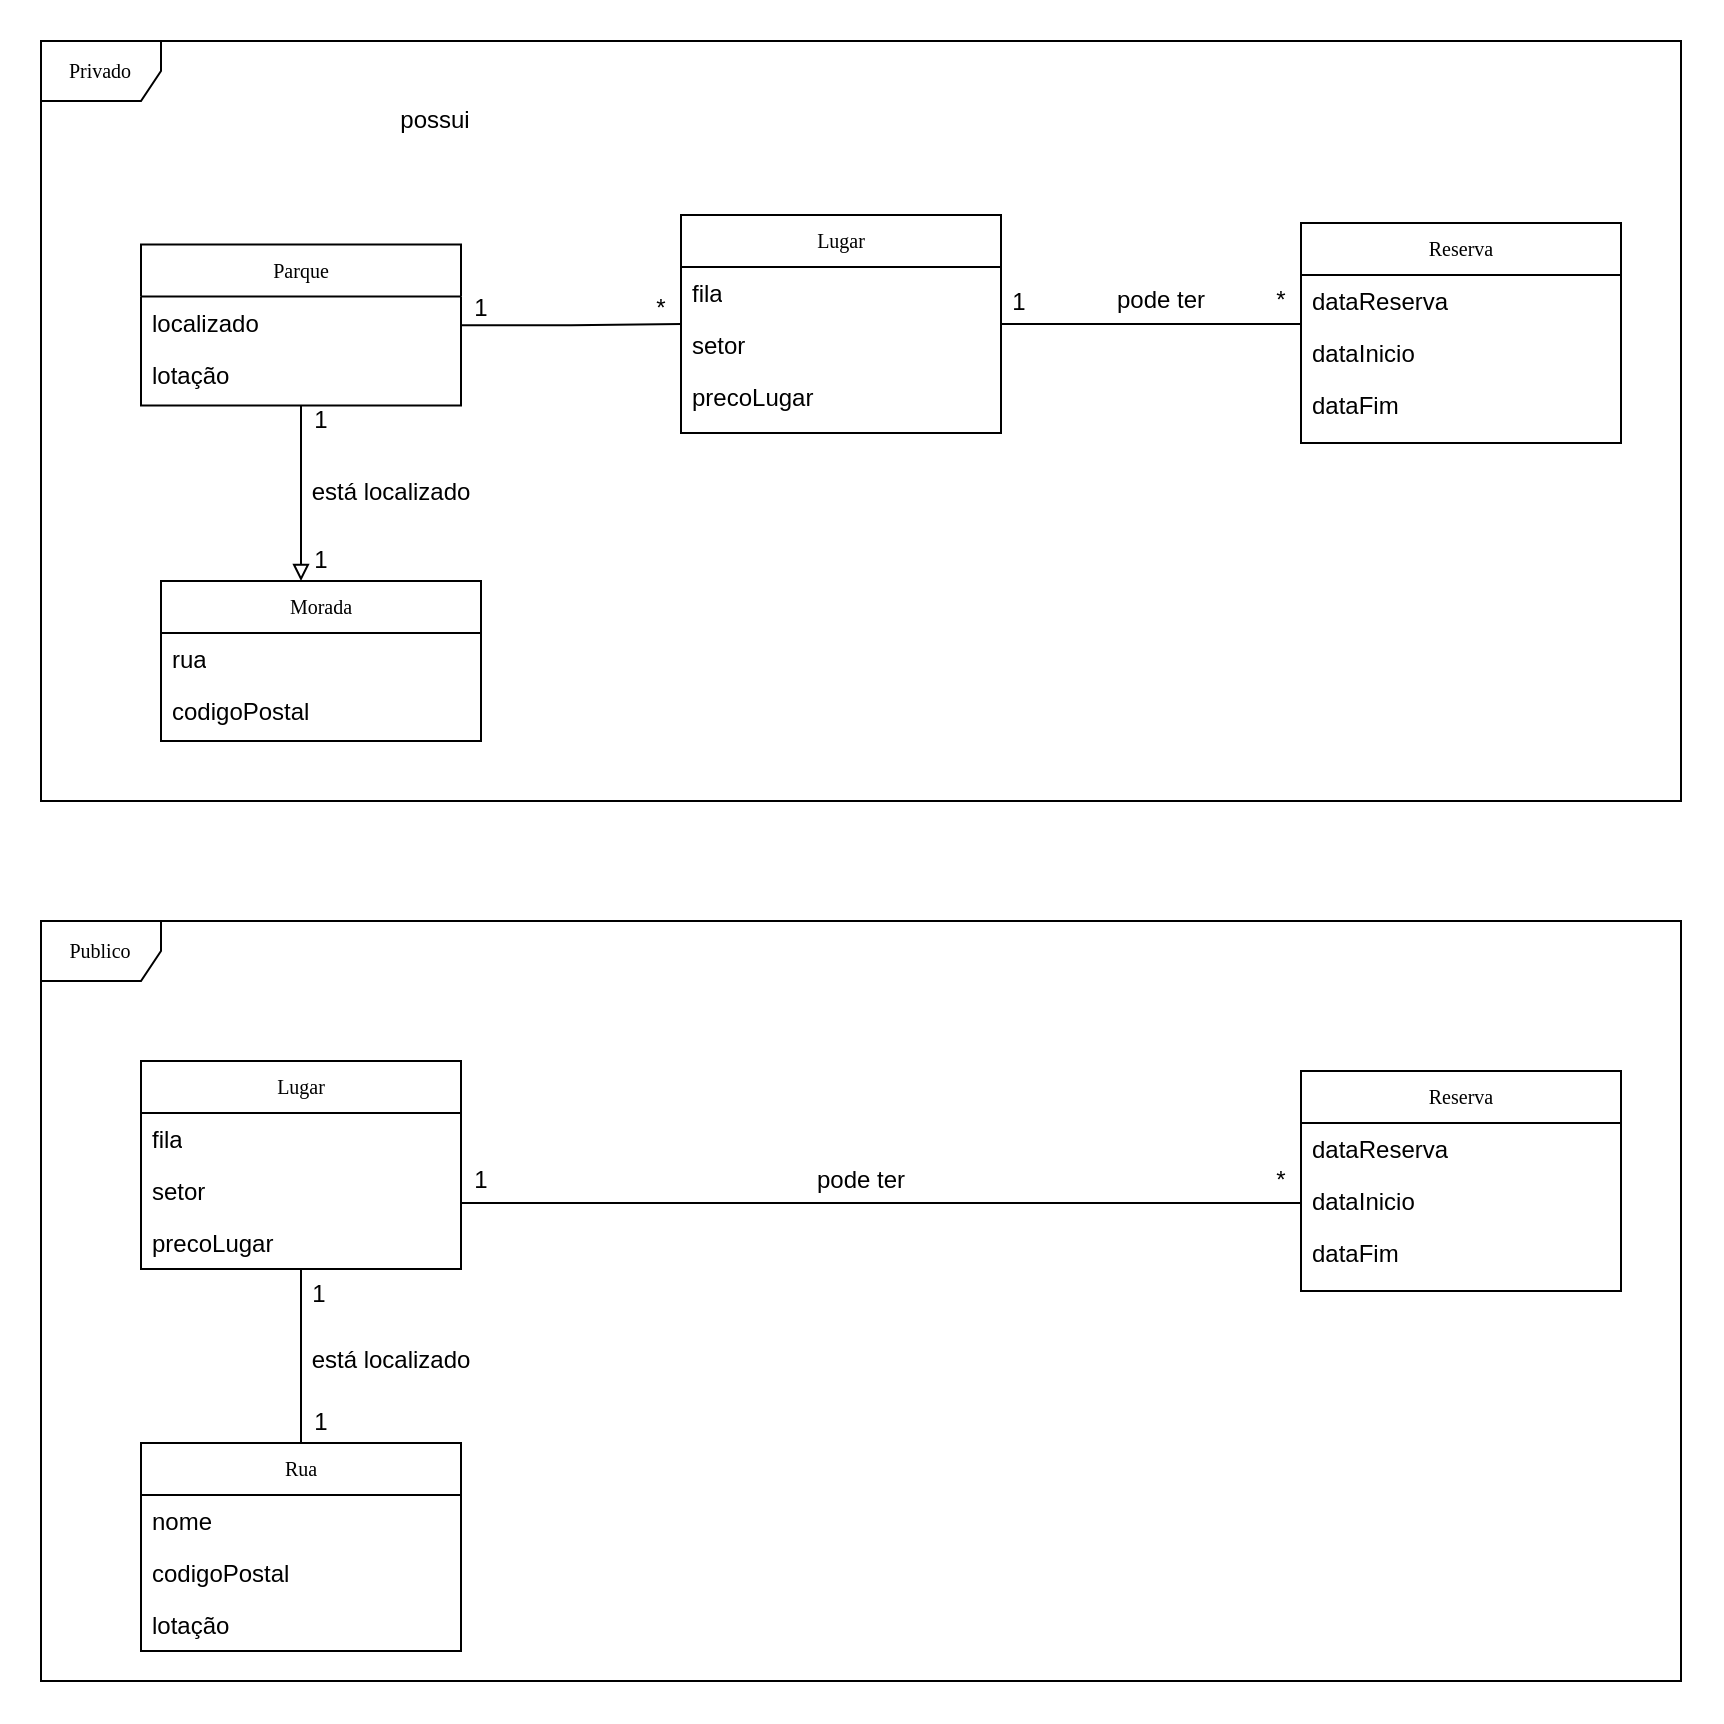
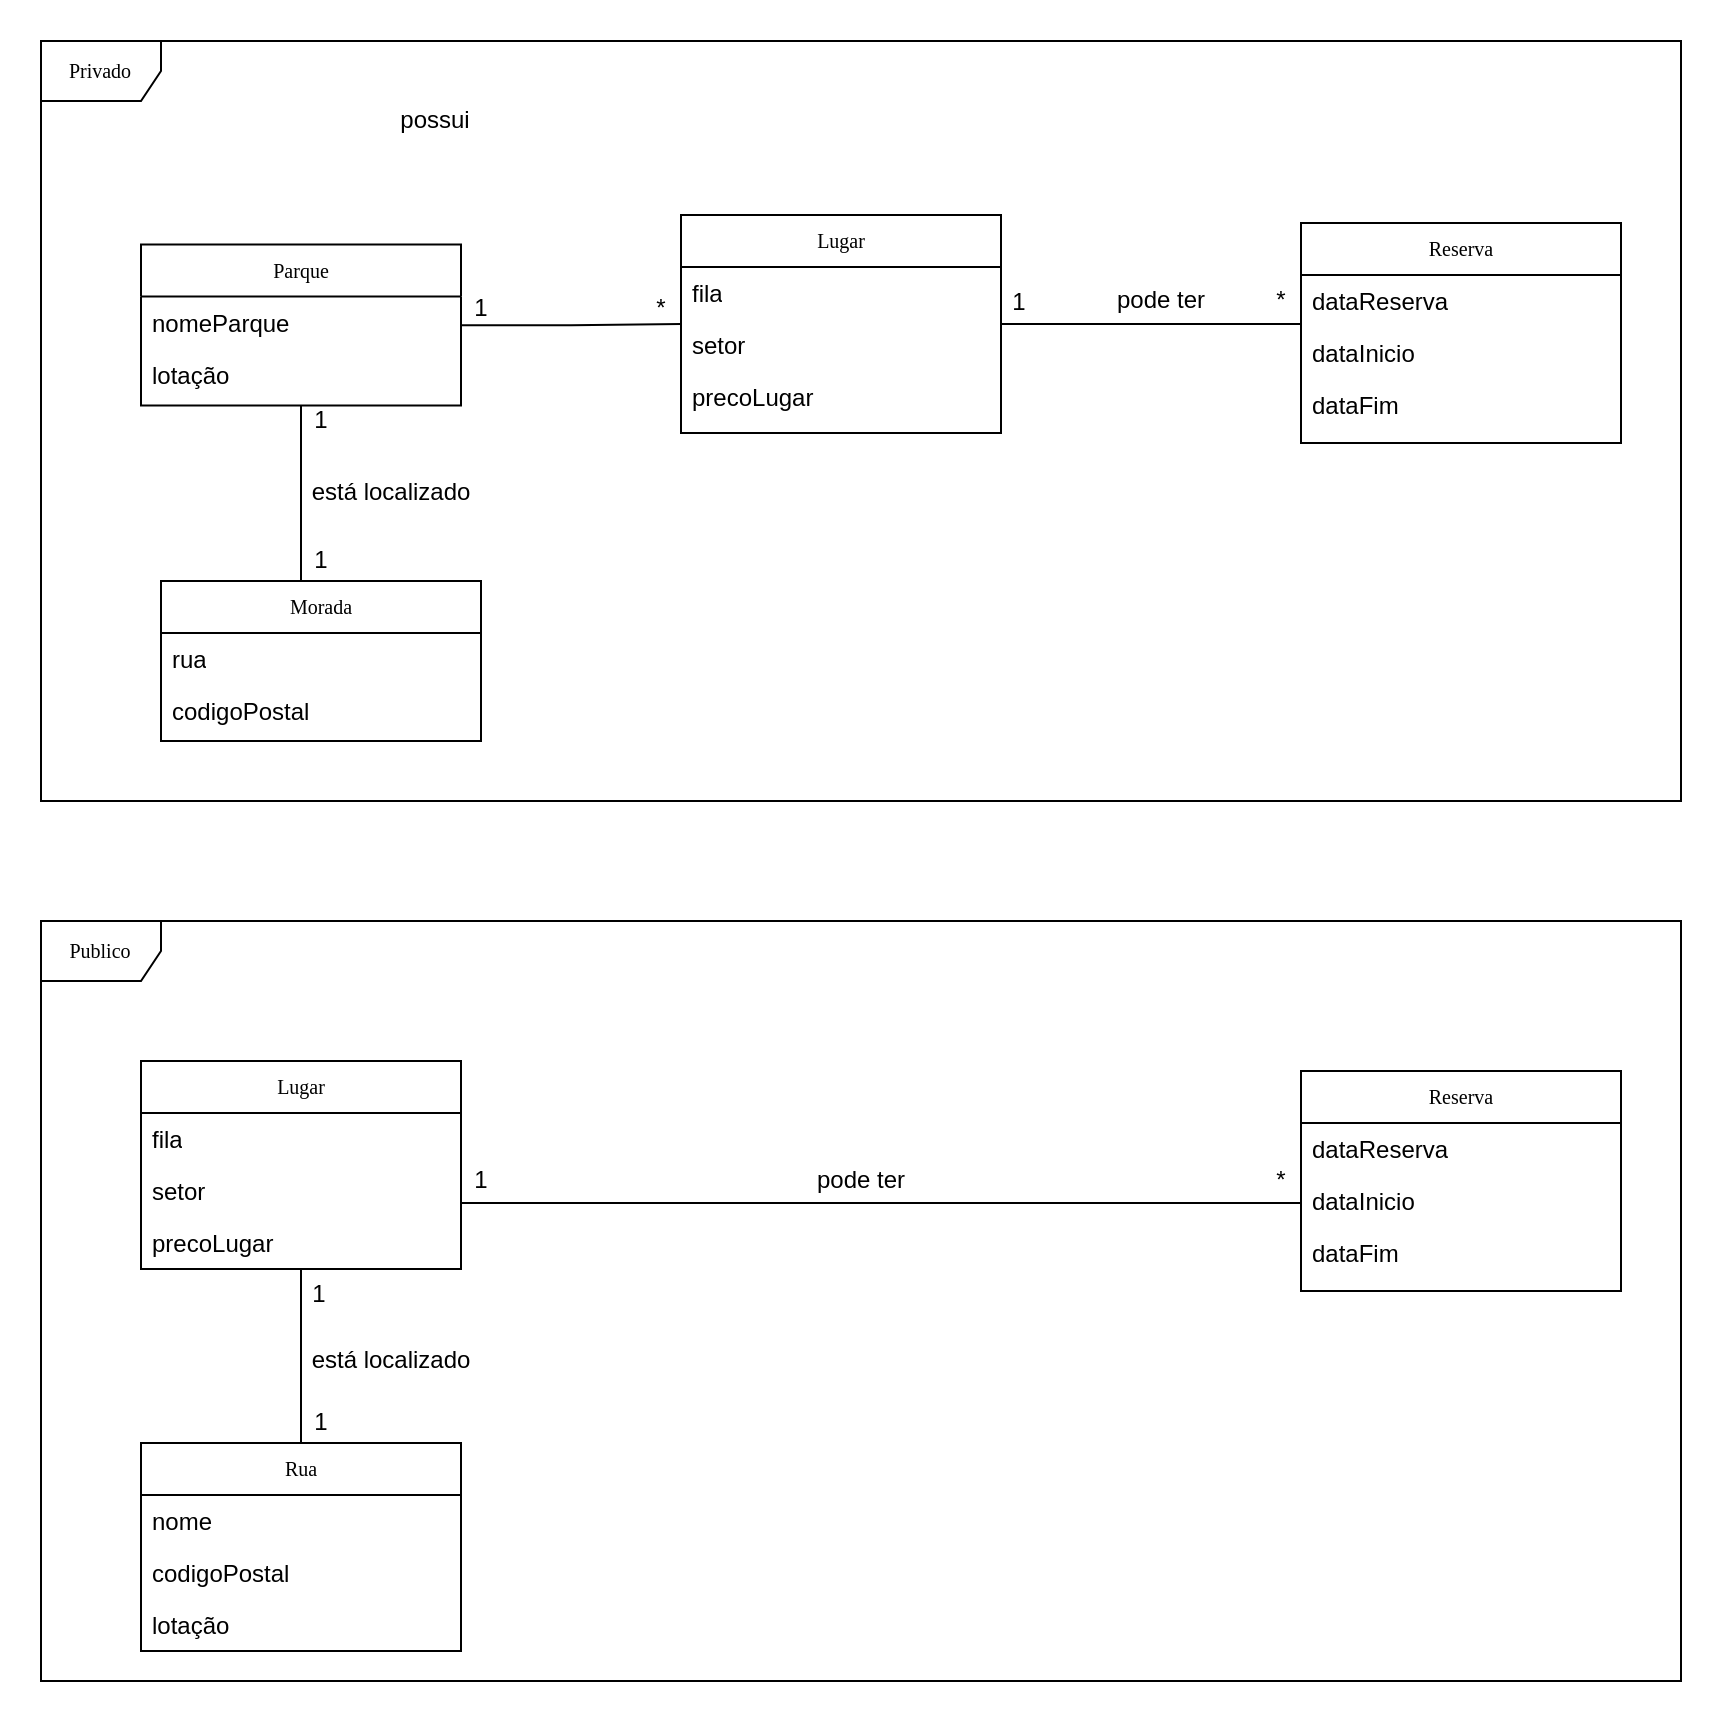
node "localizado": label "localizado" -> "nomeParque"
edge "Parque" -> "Morada": arrowhead block -> none
